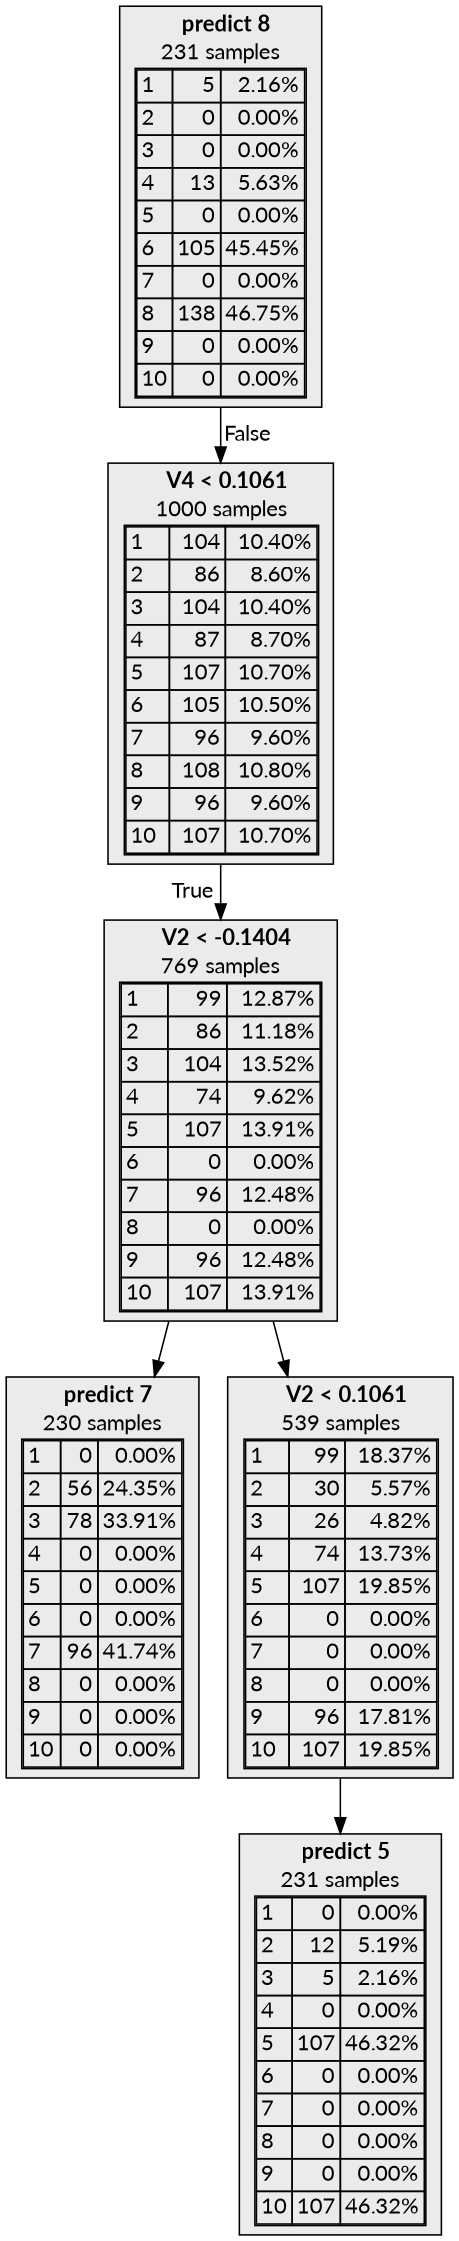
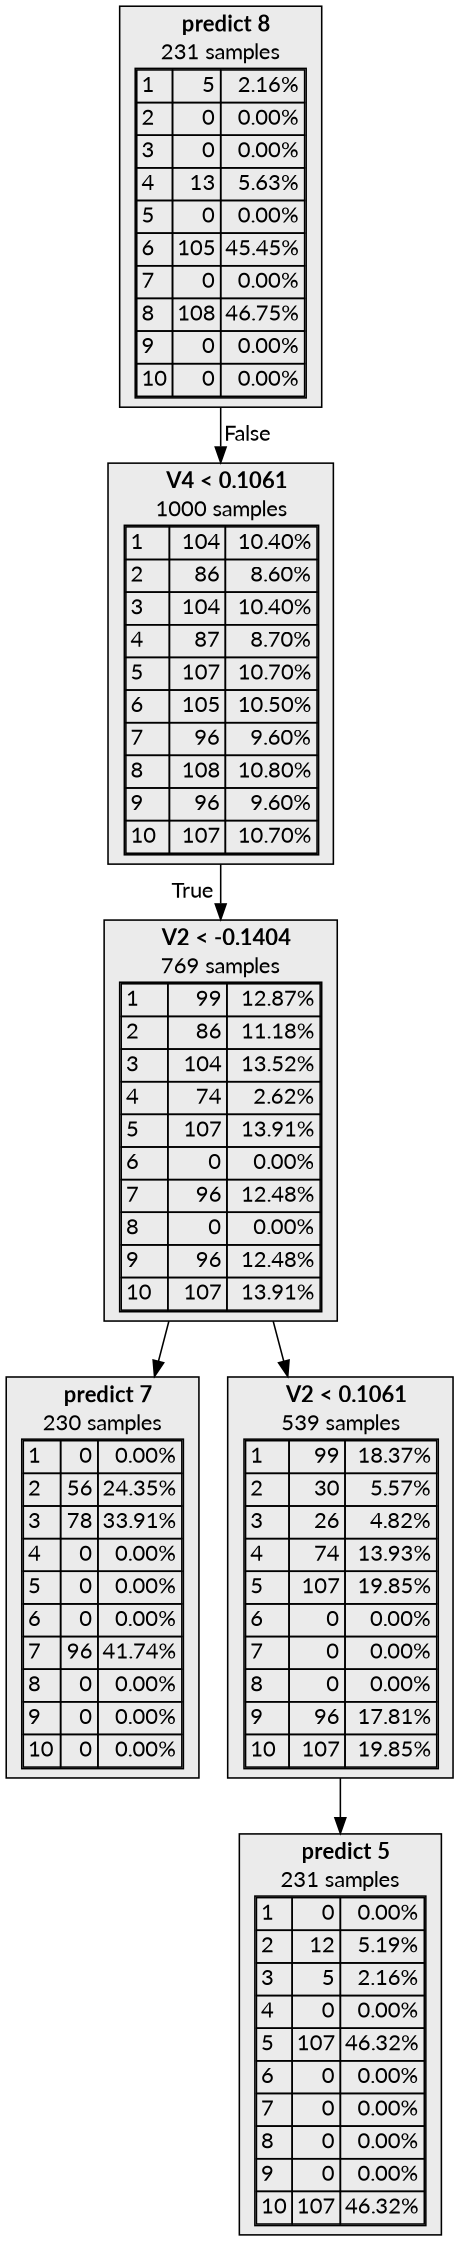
node "predict 8": text "138" -> "108"
node "V2 < -0.1404": text "9.62%" -> "2.62%"
node "V2 < 0.1061": text "13.73%" -> "13.93%"
